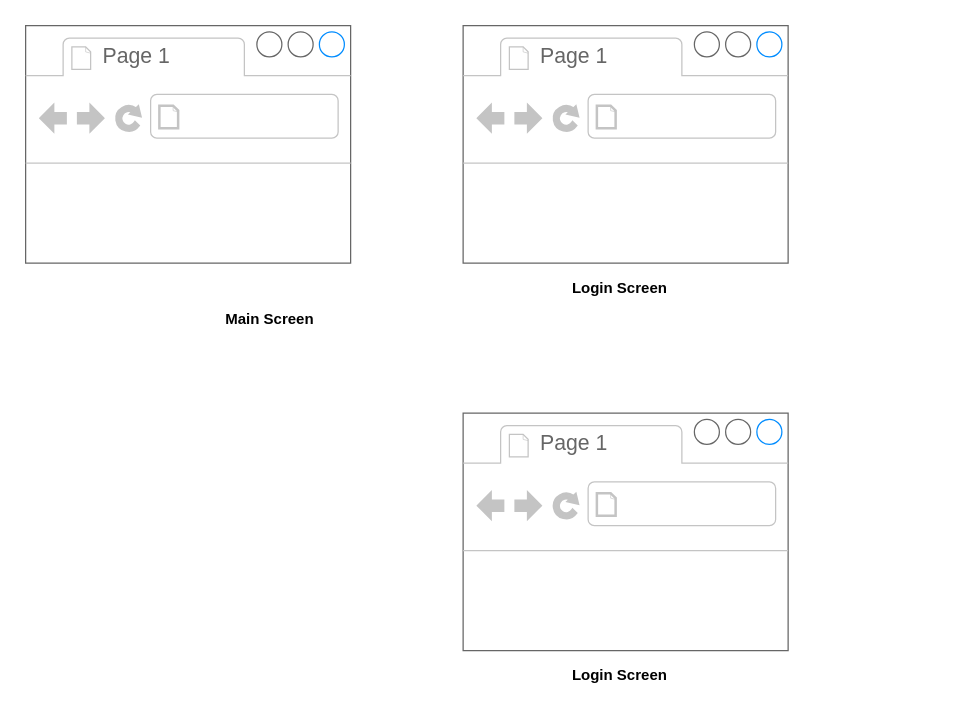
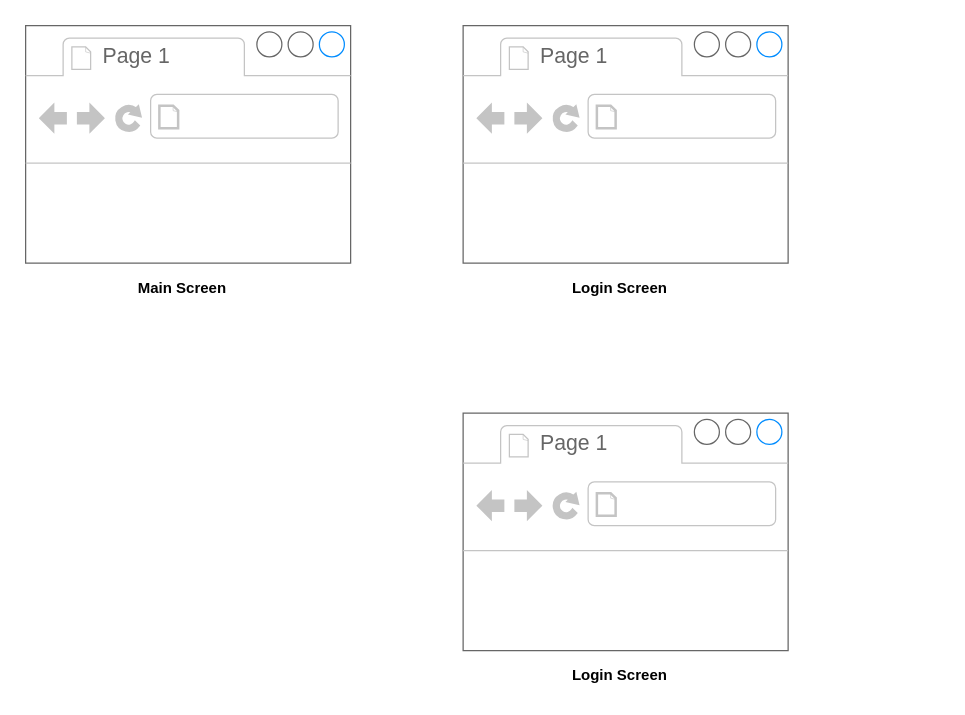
node "Main Screen": moved (269, 319) -> (182, 288)
